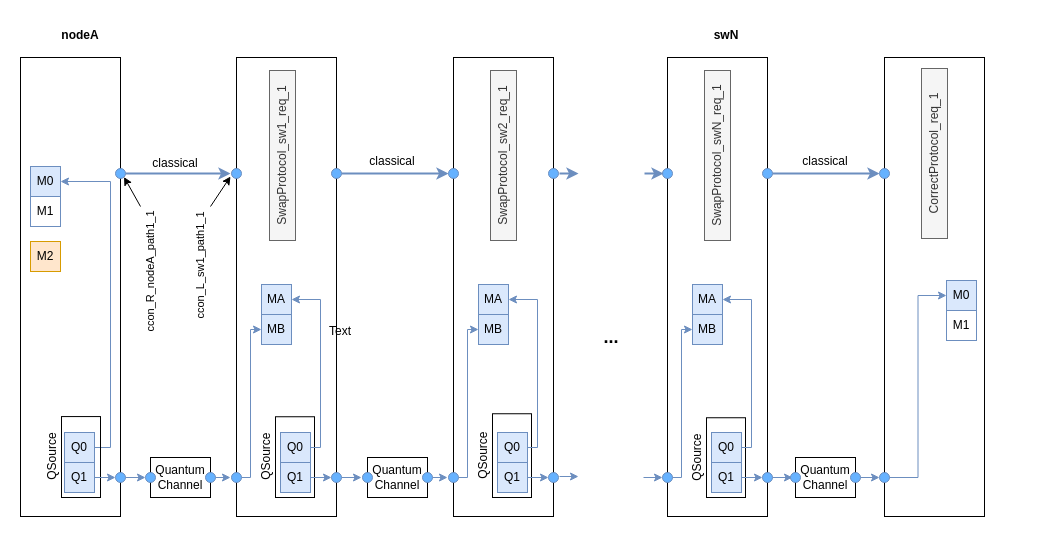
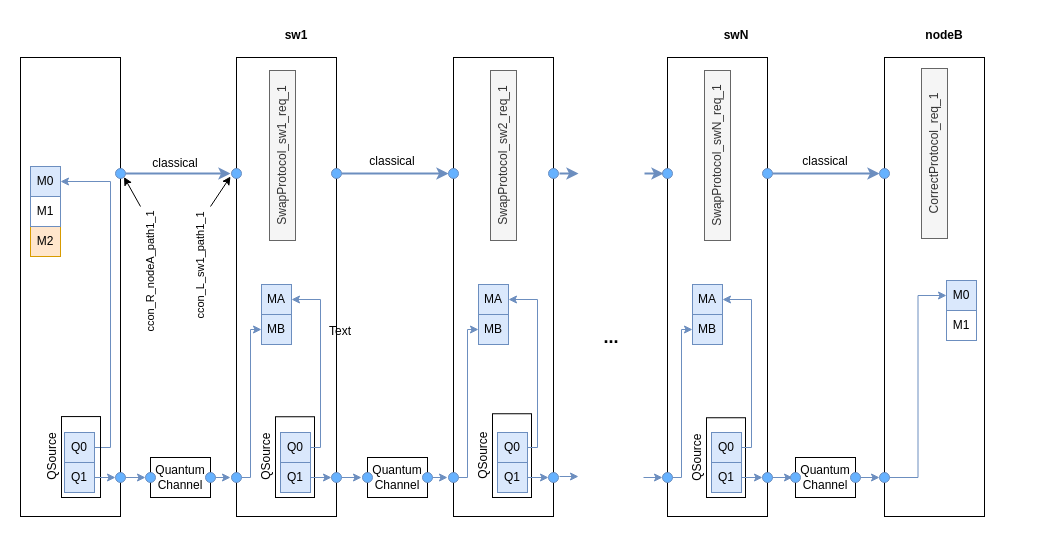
node "nodeA": removed
node "sw1": added
node "swN": moved (727, 36) -> (737, 36)
node "nodeB": added
node "M2": moved (46, 257) -> (46, 242)
